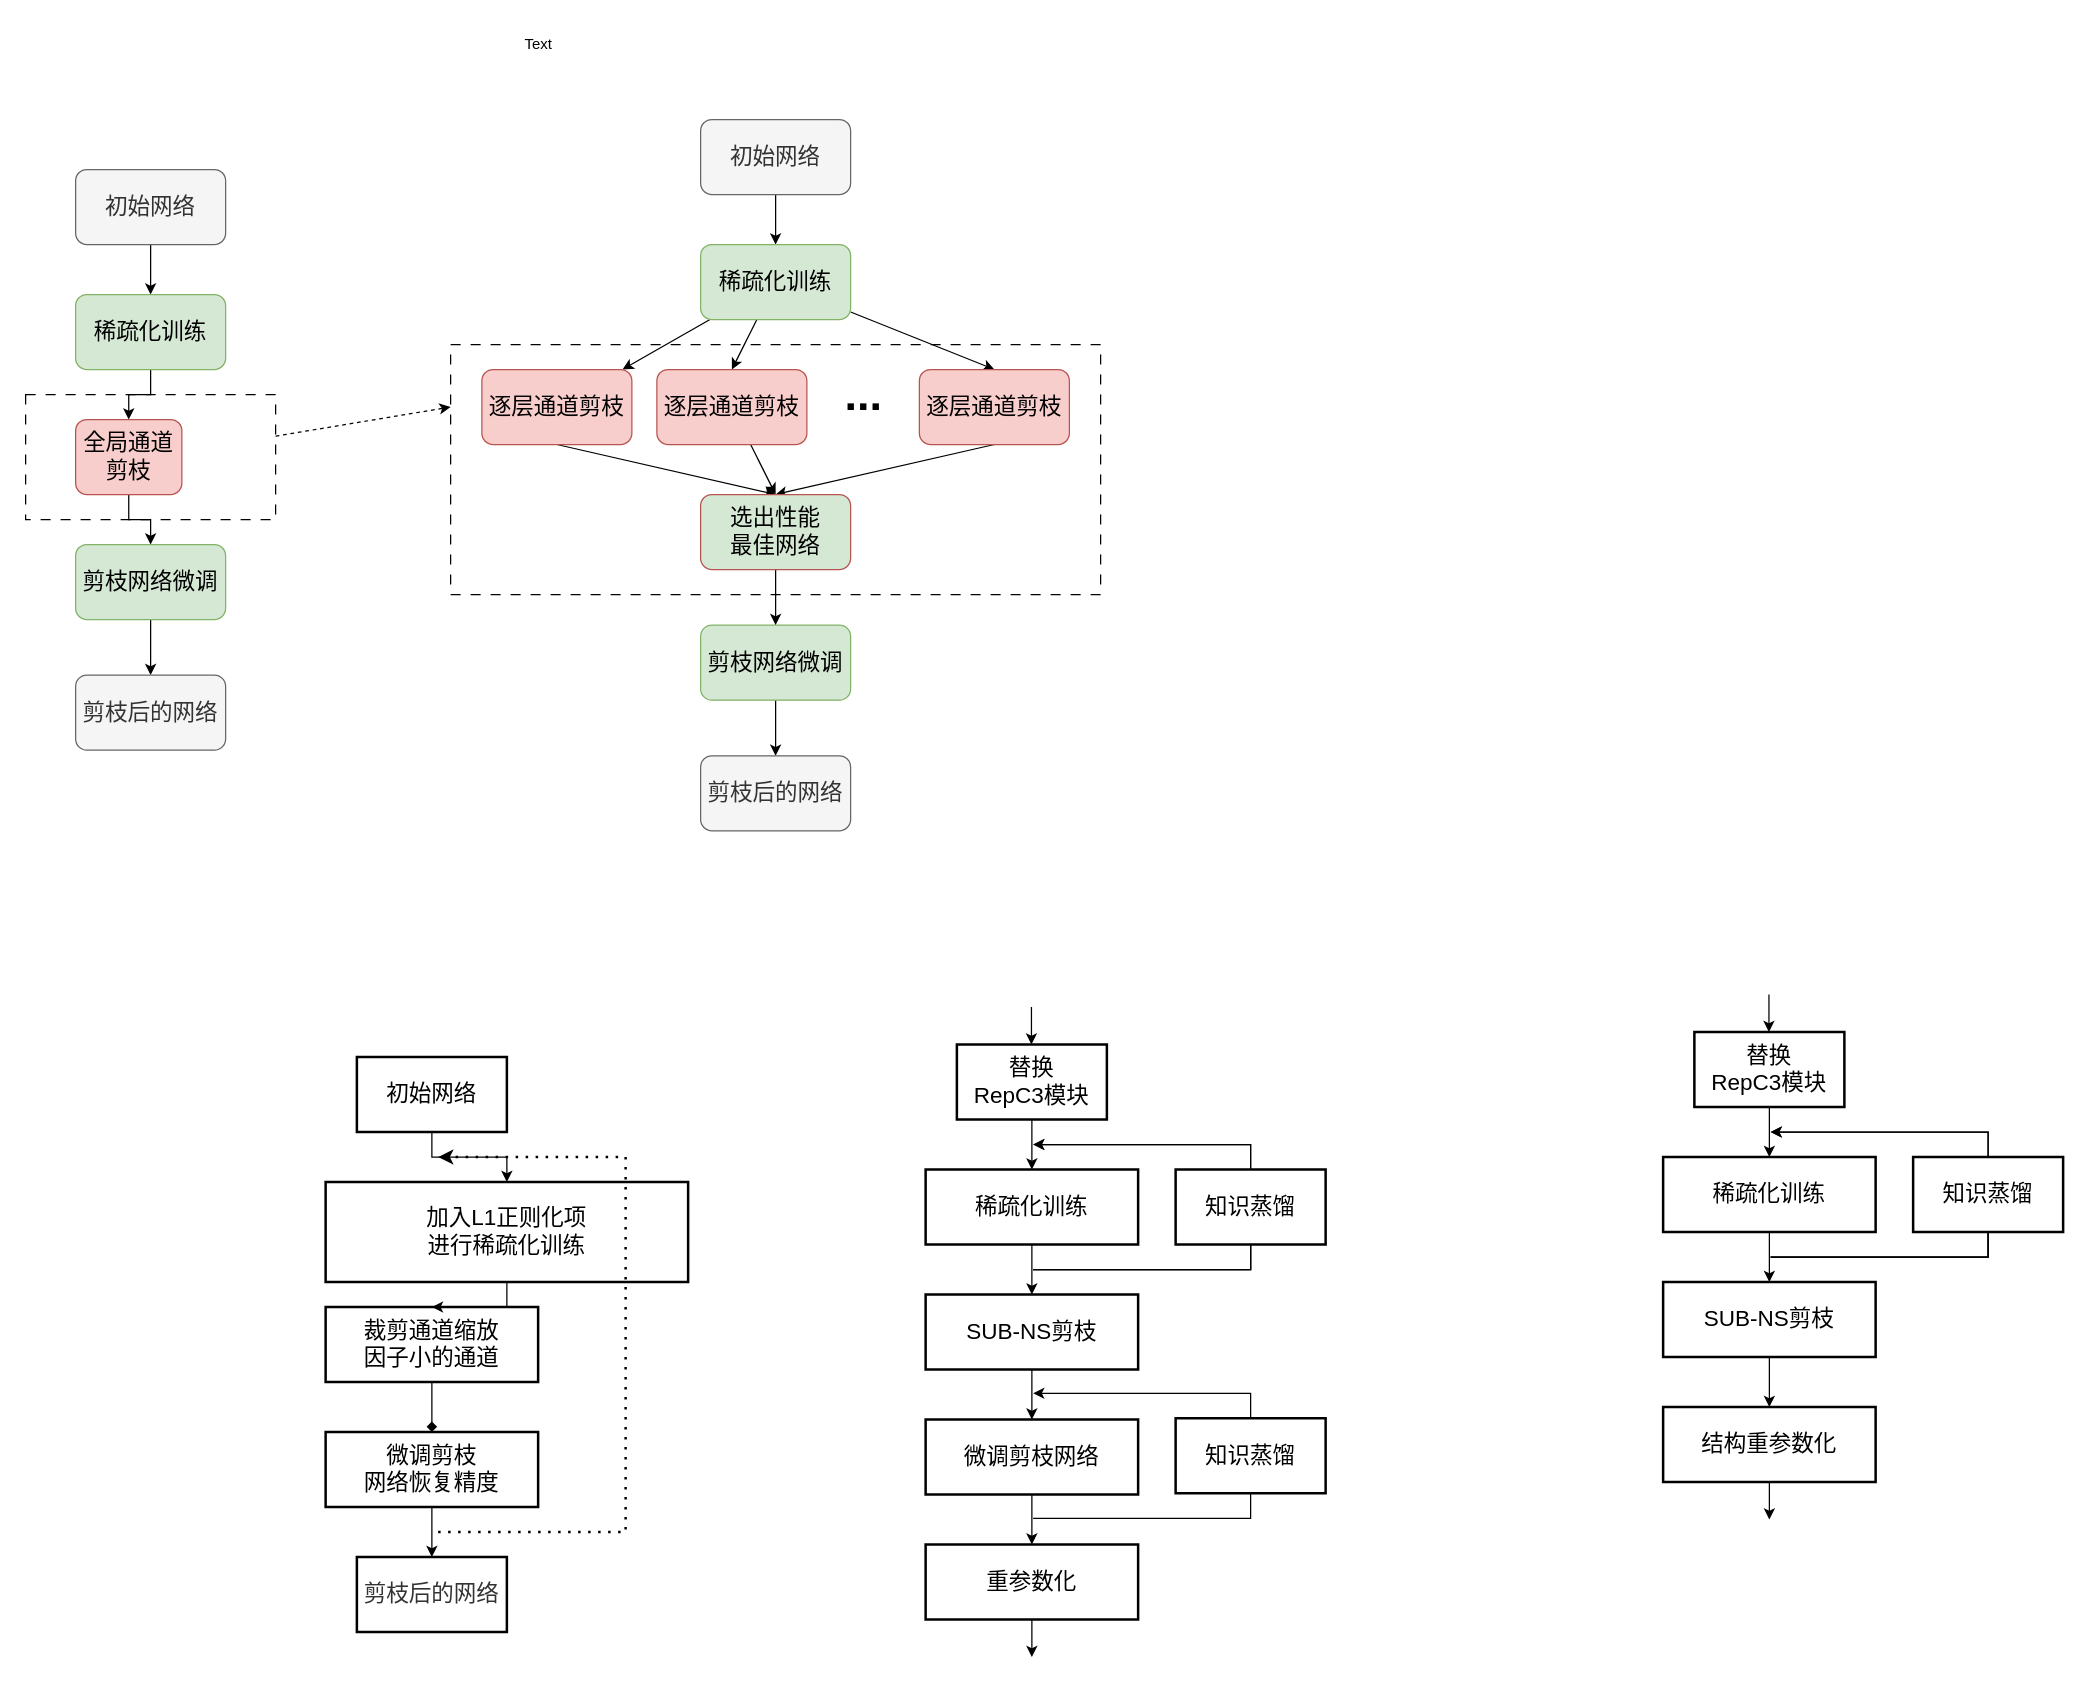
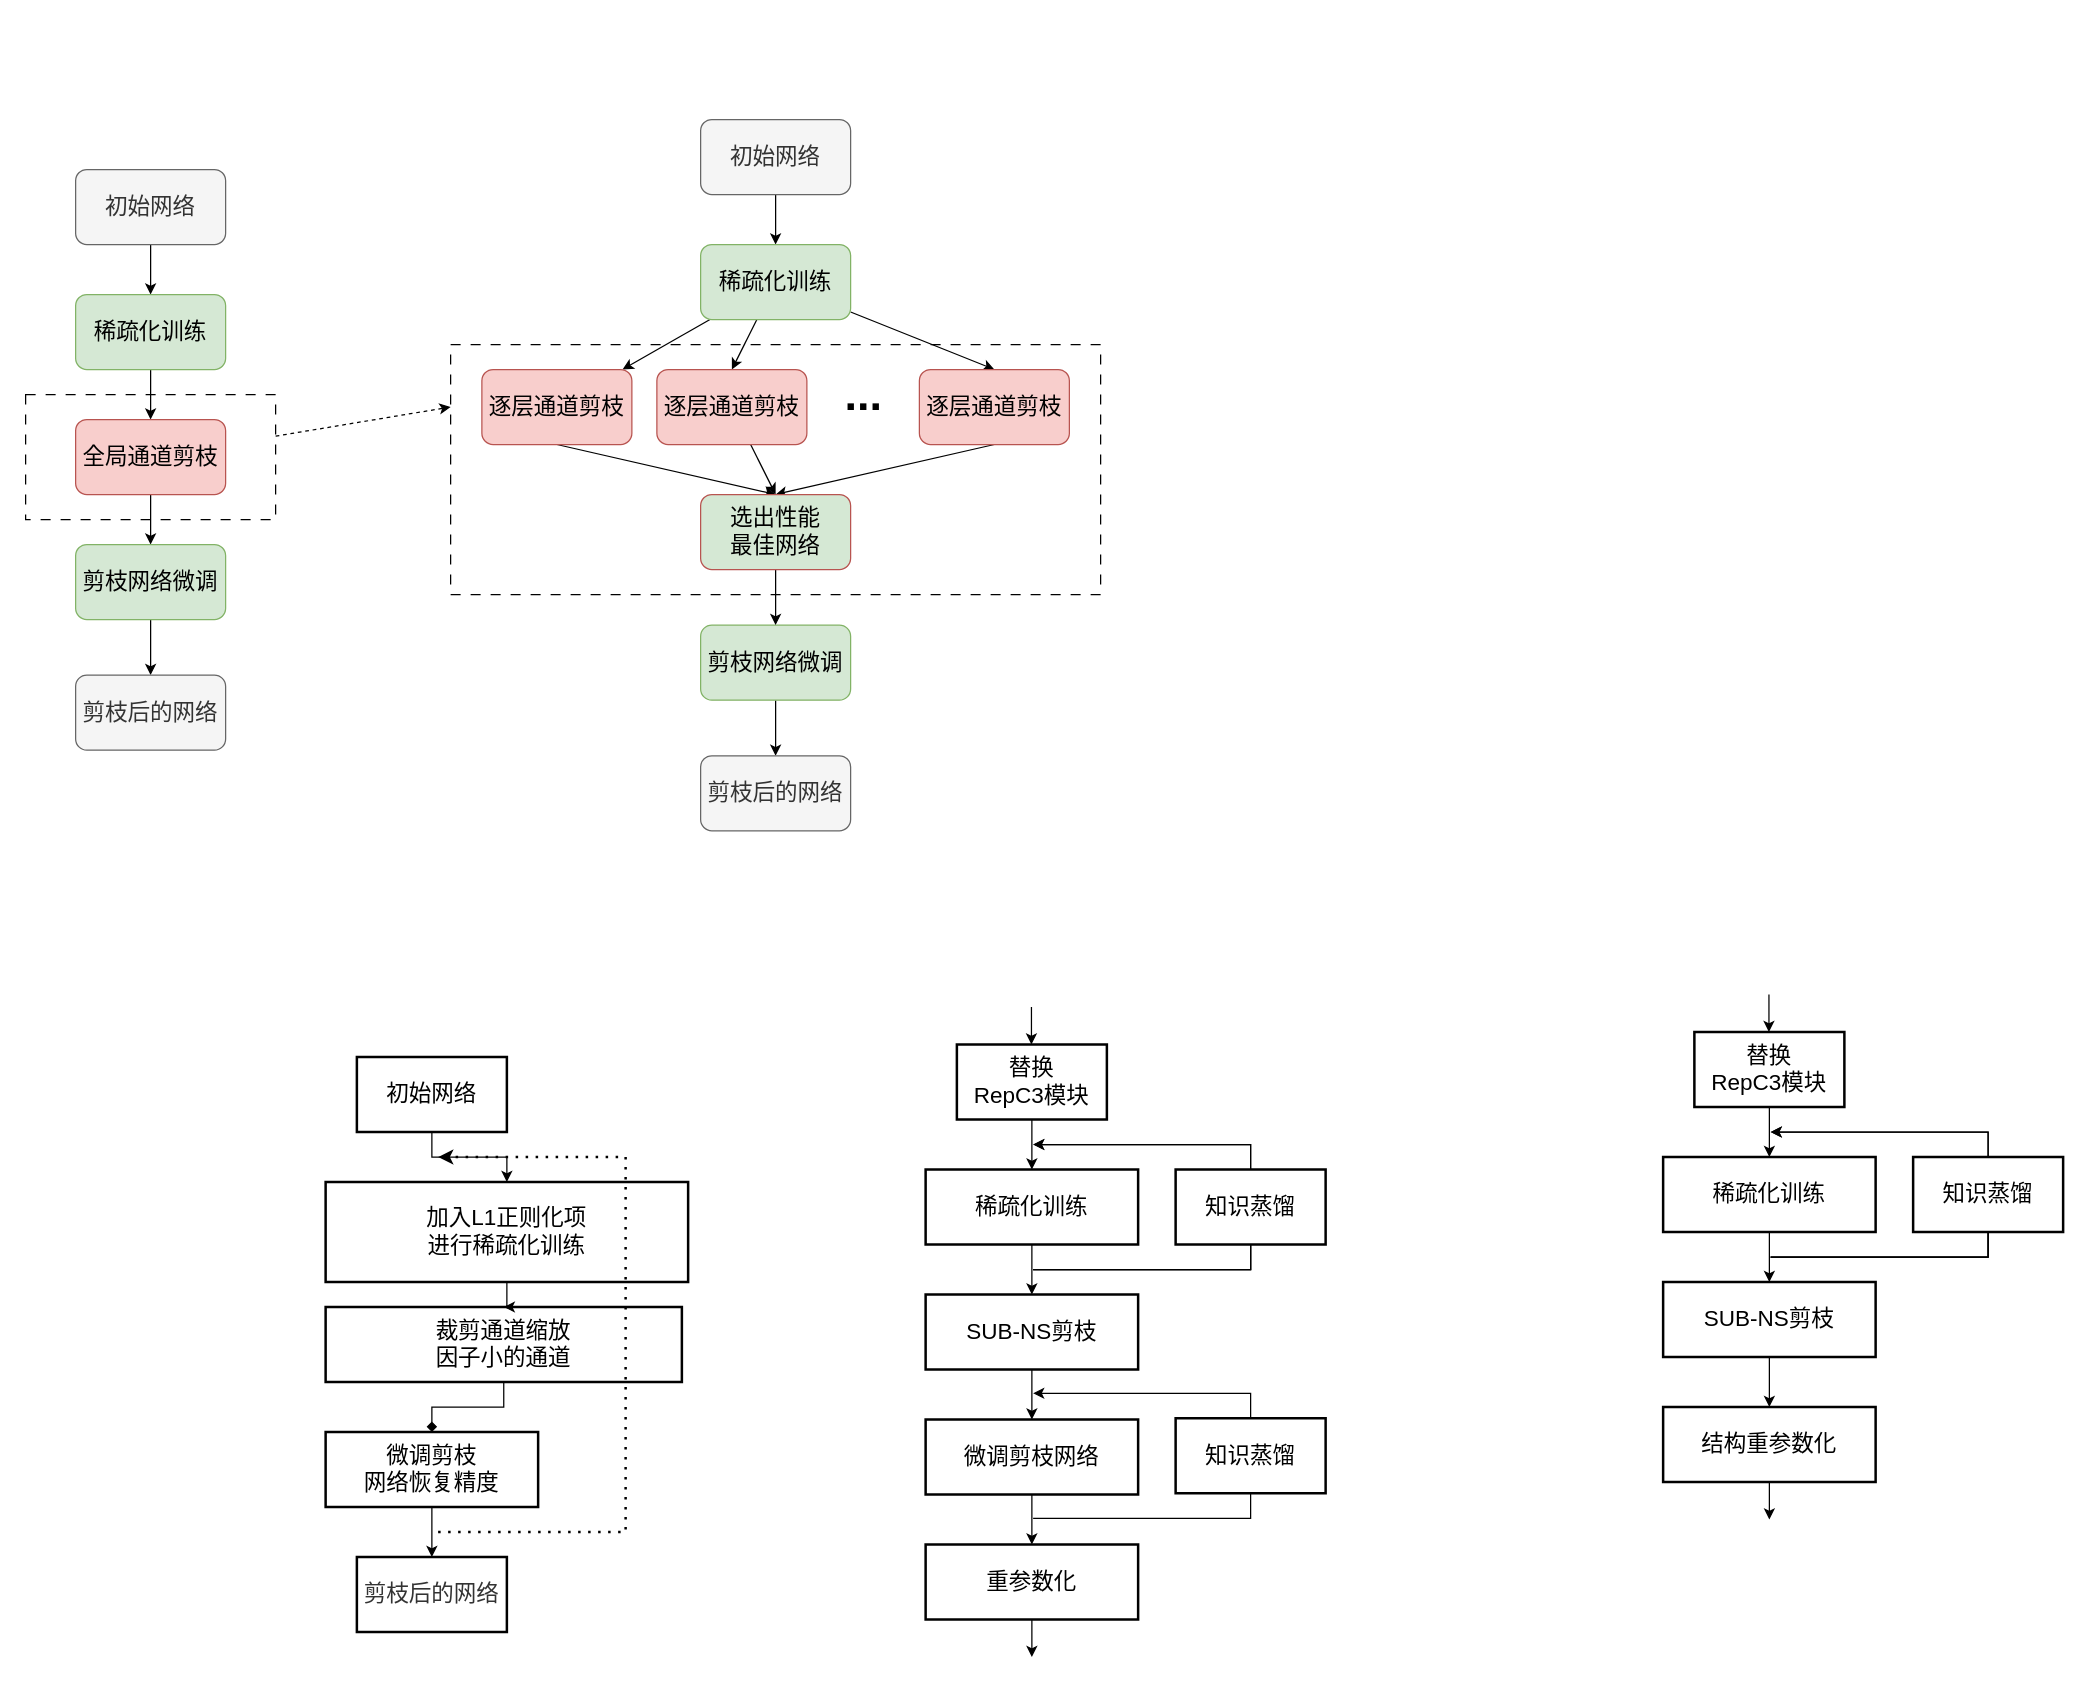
node "Text": removed
node "全局通道剪枝": size 106x75 -> 150x75
node "裁剪通道缩放 因子小的通道": size 213x75 -> 356x75
